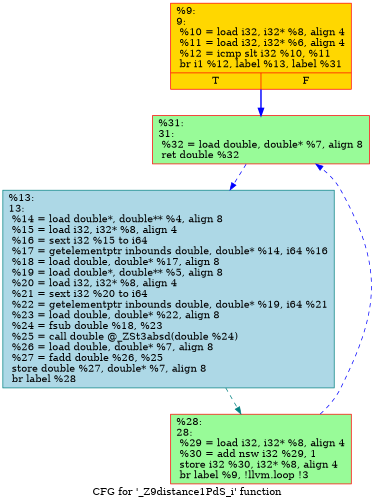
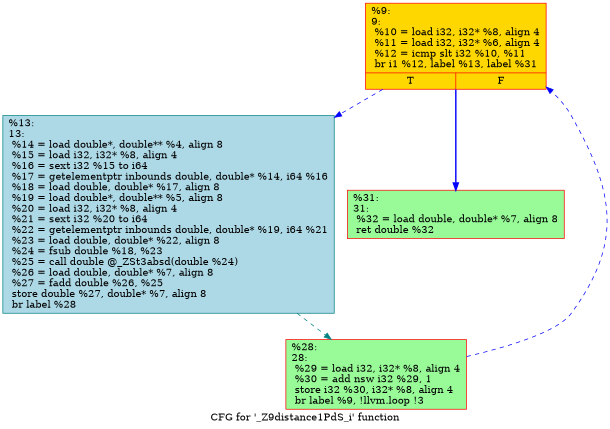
edge "%31:" -> "%13:": now "%9:" -> "%13:"
edge "%28:" -> "%31:": now "%28:" -> "%9:"
